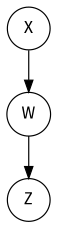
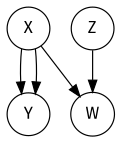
node "Y": added
edge "W" -> "Z": reversed
